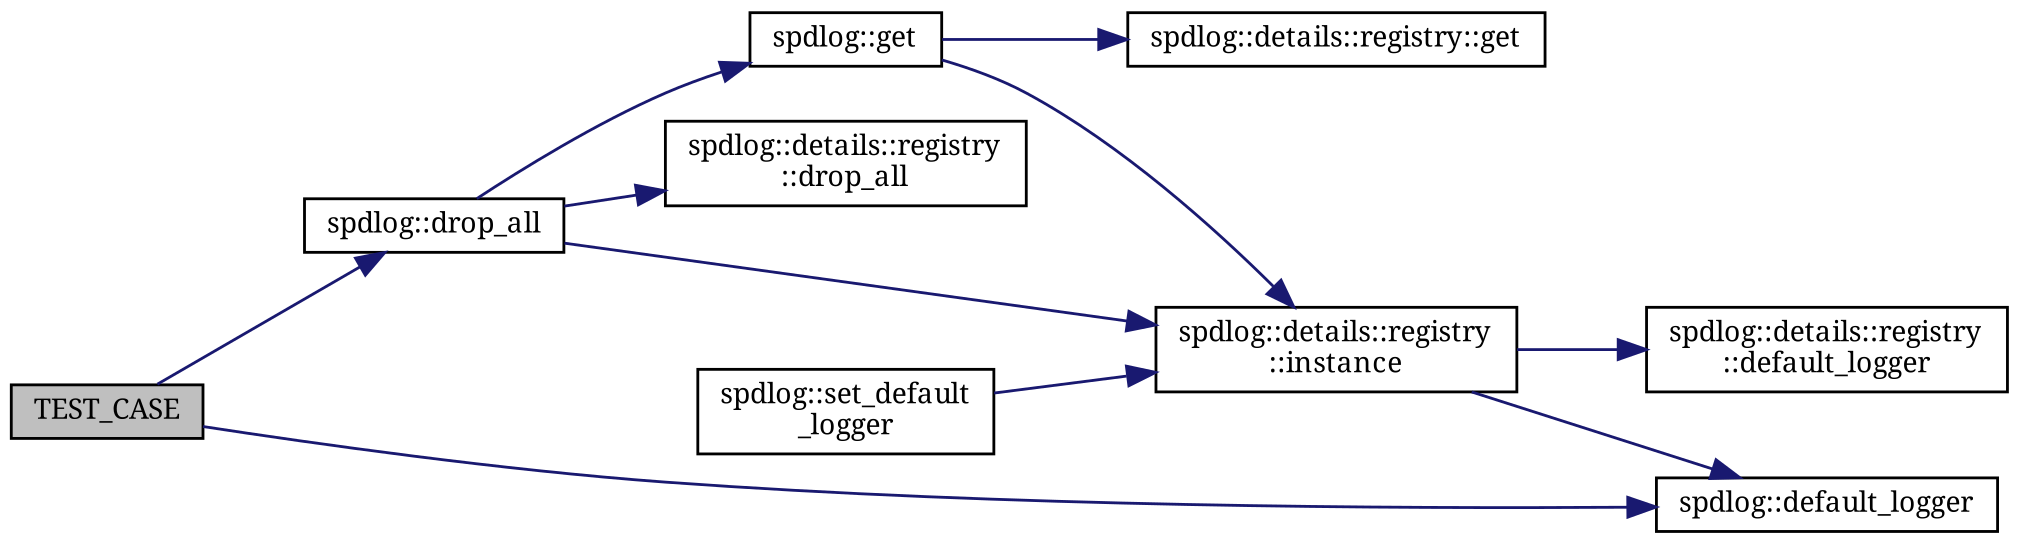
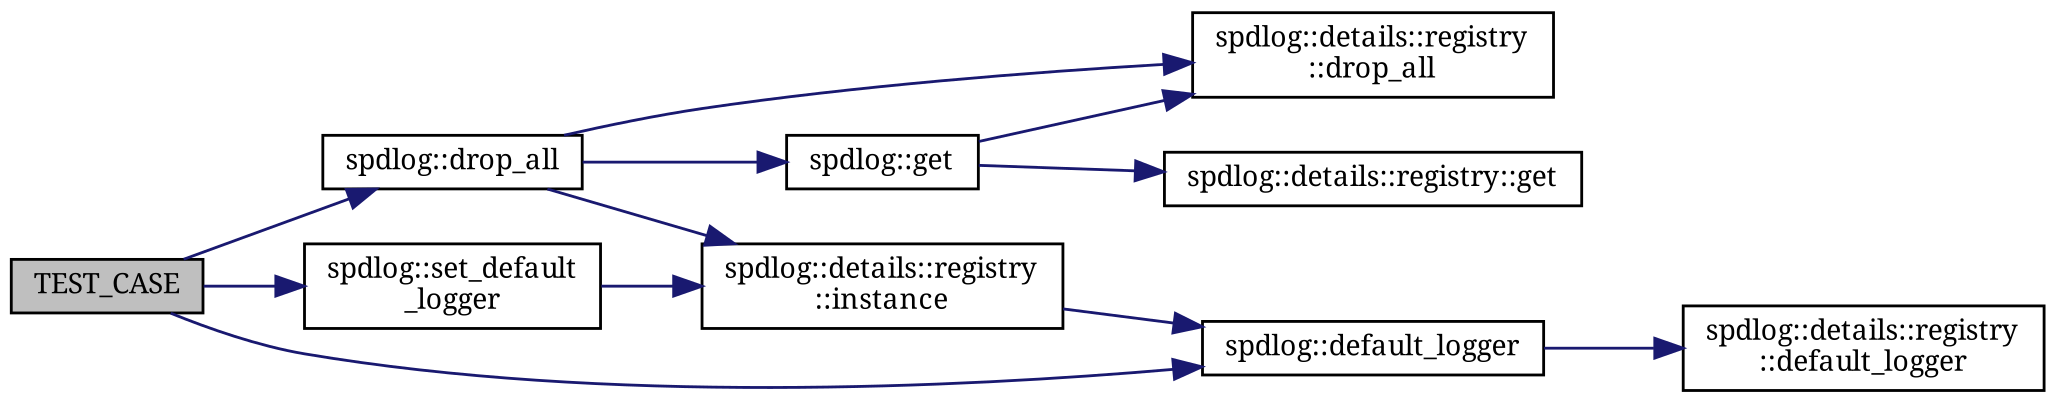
edge "spdlog::get" -> "spdlog::details::registry ::instance": now "spdlog::get" -> "spdlog::details::registry ::drop_all"
edge "TEST_CASE" -> "spdlog::set_default _logger": added
edge "spdlog::details::registry ::instance" -> "spdlog::details::registry ::default_logger": now "spdlog::default_logger" -> "spdlog::details::registry ::default_logger"
